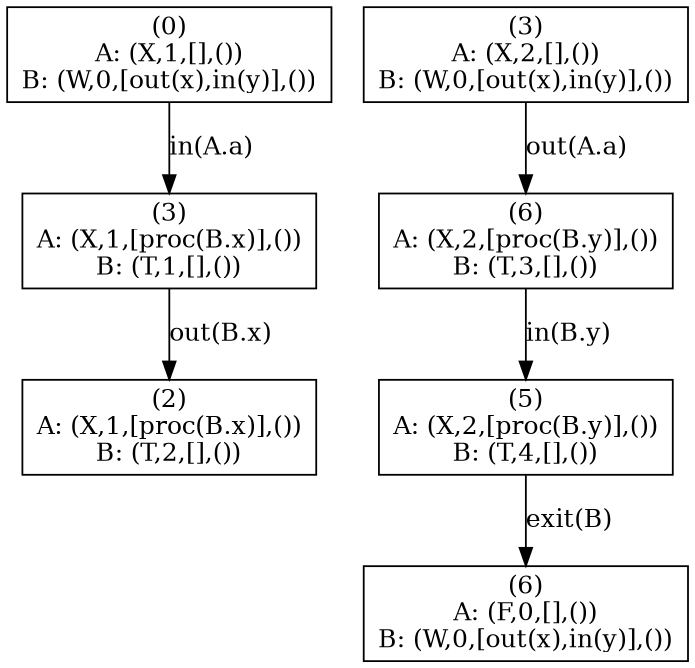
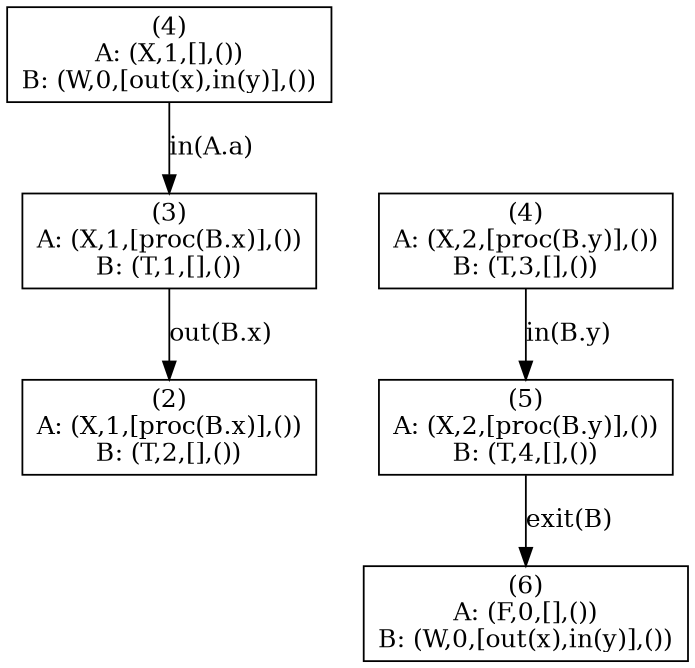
node "(0) A: (X,1,[],()) B: (W,0,[out(x),in(y)],())": label "(0) A: (X,1,[],()) B: (W,0,[out(x),in(y)],())" -> "(4) A: (X,1,[],()) B: (W,0,[out(x),in(y)],())"
node "(3) A: (X,2,[],()) B: (W,0,[out(x),in(y)],())": removed
node "(6) A: (X,2,[proc(B.y)],()) B: (T,3,[],())": label "(6) A: (X,2,[proc(B.y)],()) B: (T,3,[],())" -> "(4) A: (X,2,[proc(B.y)],()) B: (T,3,[],())"
